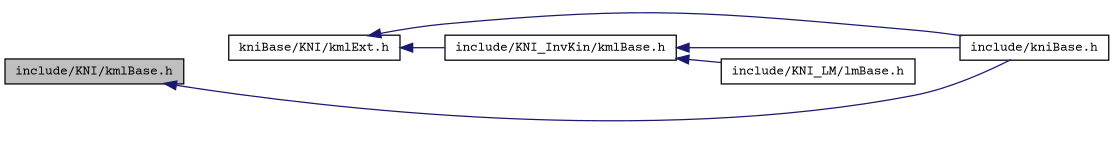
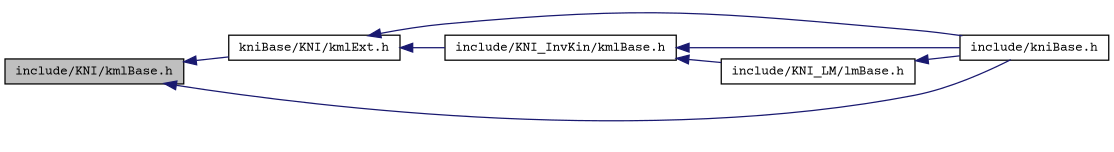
edge "include/kniBase.h" -> "include/KNI_LM/lmBase.h": added
edge "kniBase/KNI/kmlExt.h" -> "include/KNI/kmlBase.h": added
